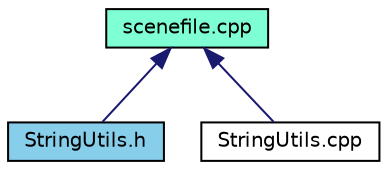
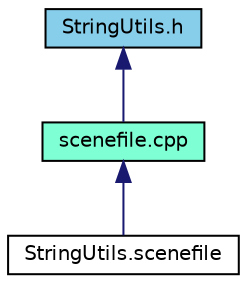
edge "StringUtils.h" -> "scenefile.cpp": reversed
node "StringUtils.cpp": label "StringUtils.cpp" -> "StringUtils.scenefile"
